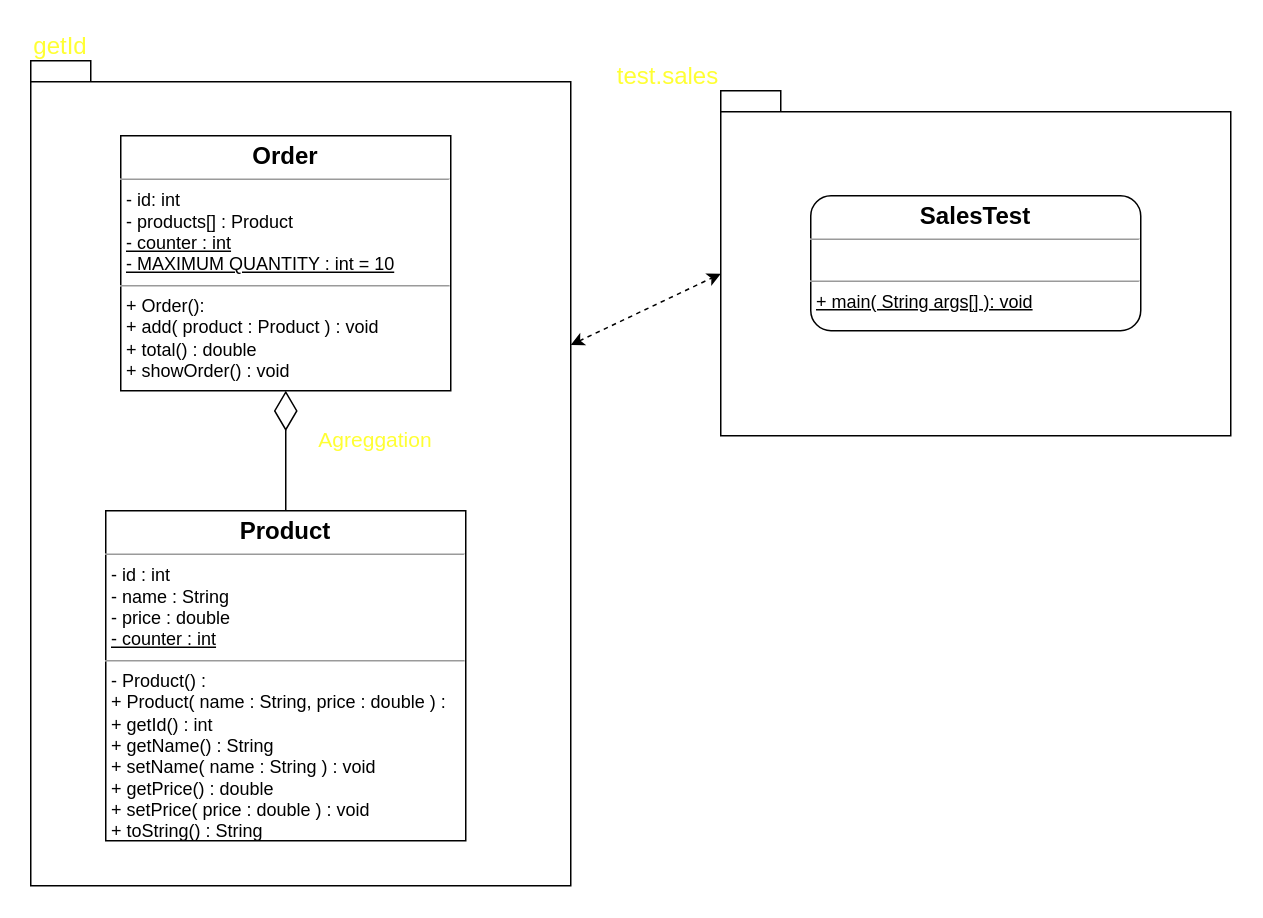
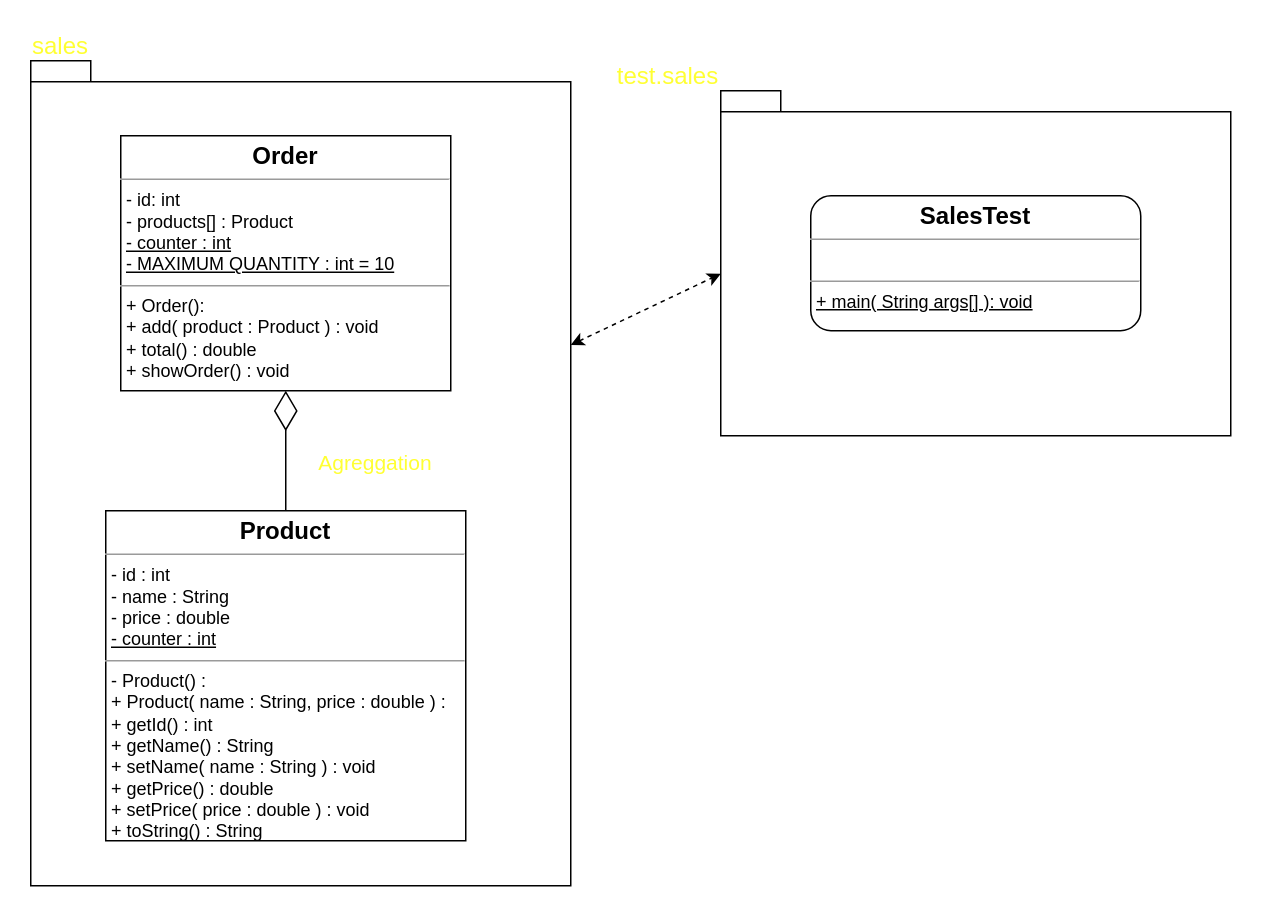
node "getId": label "getId" -> "sales"
node "Agreggation": moved (376, 439) -> (376, 461)
